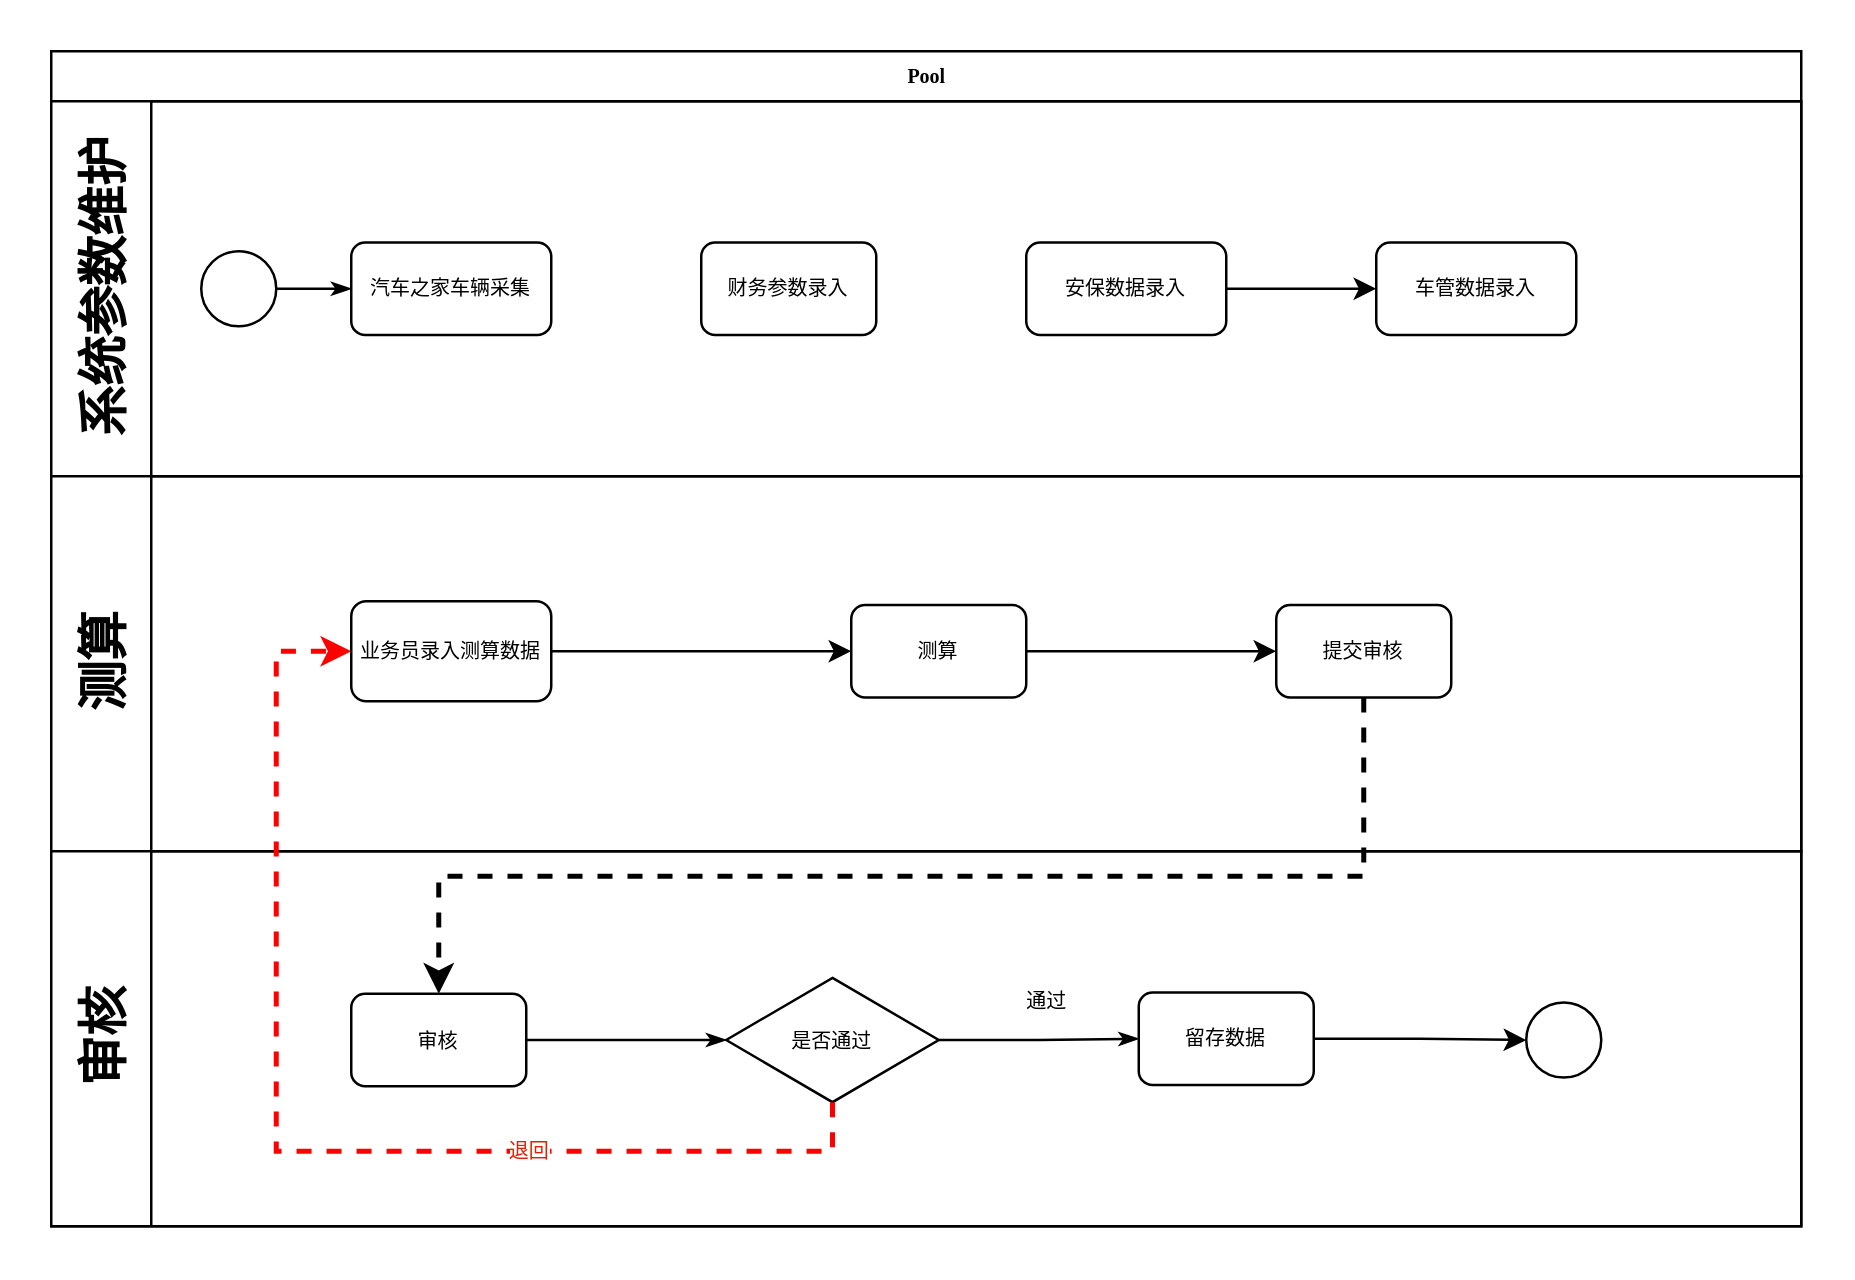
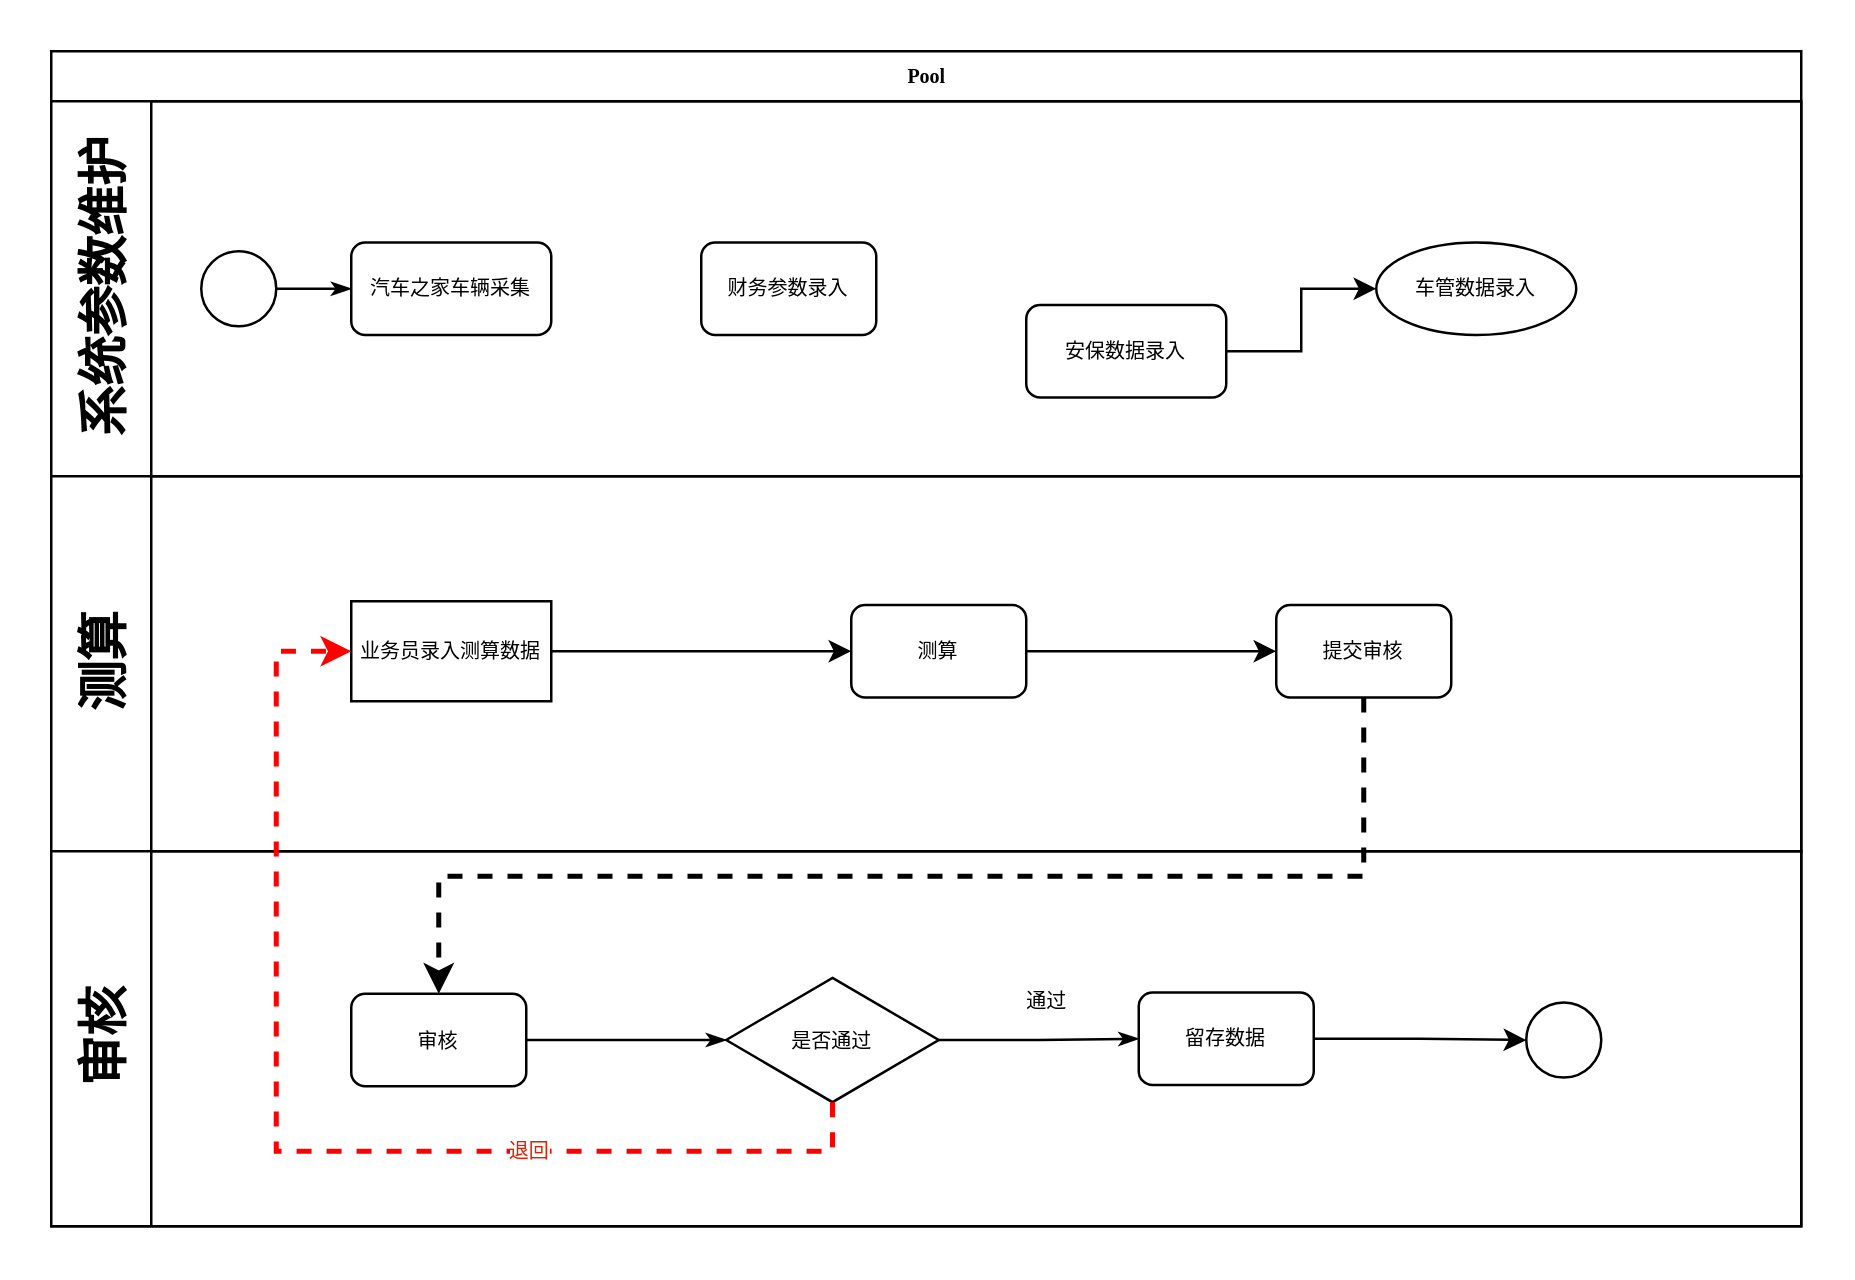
node "安保数据录入": moved (1126, 289) -> (1126, 351)
node "车管数据录入": shape rounded rectangle -> ellipse
node "业务员录入测算数据": shape rounded rectangle -> rectangle
